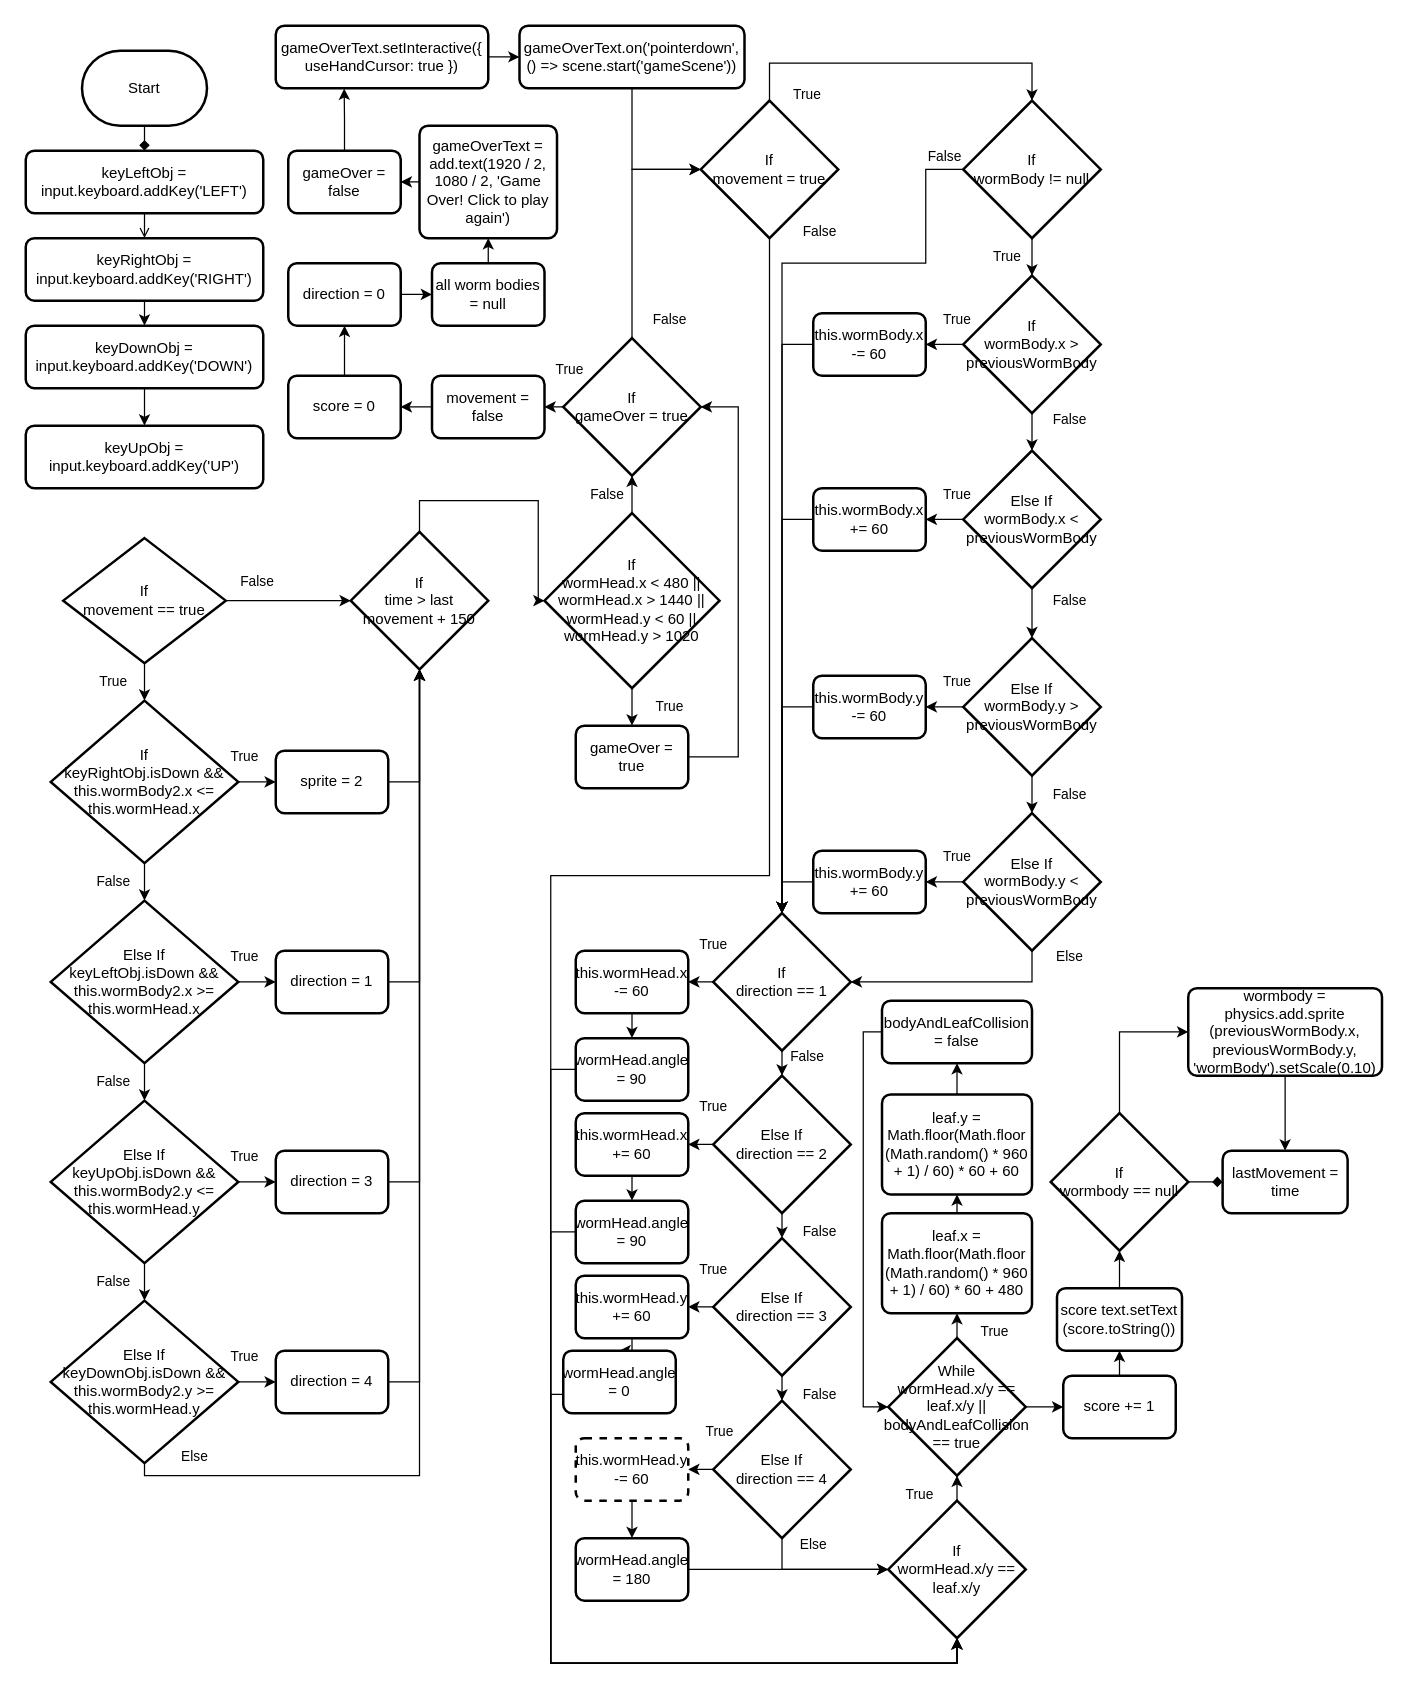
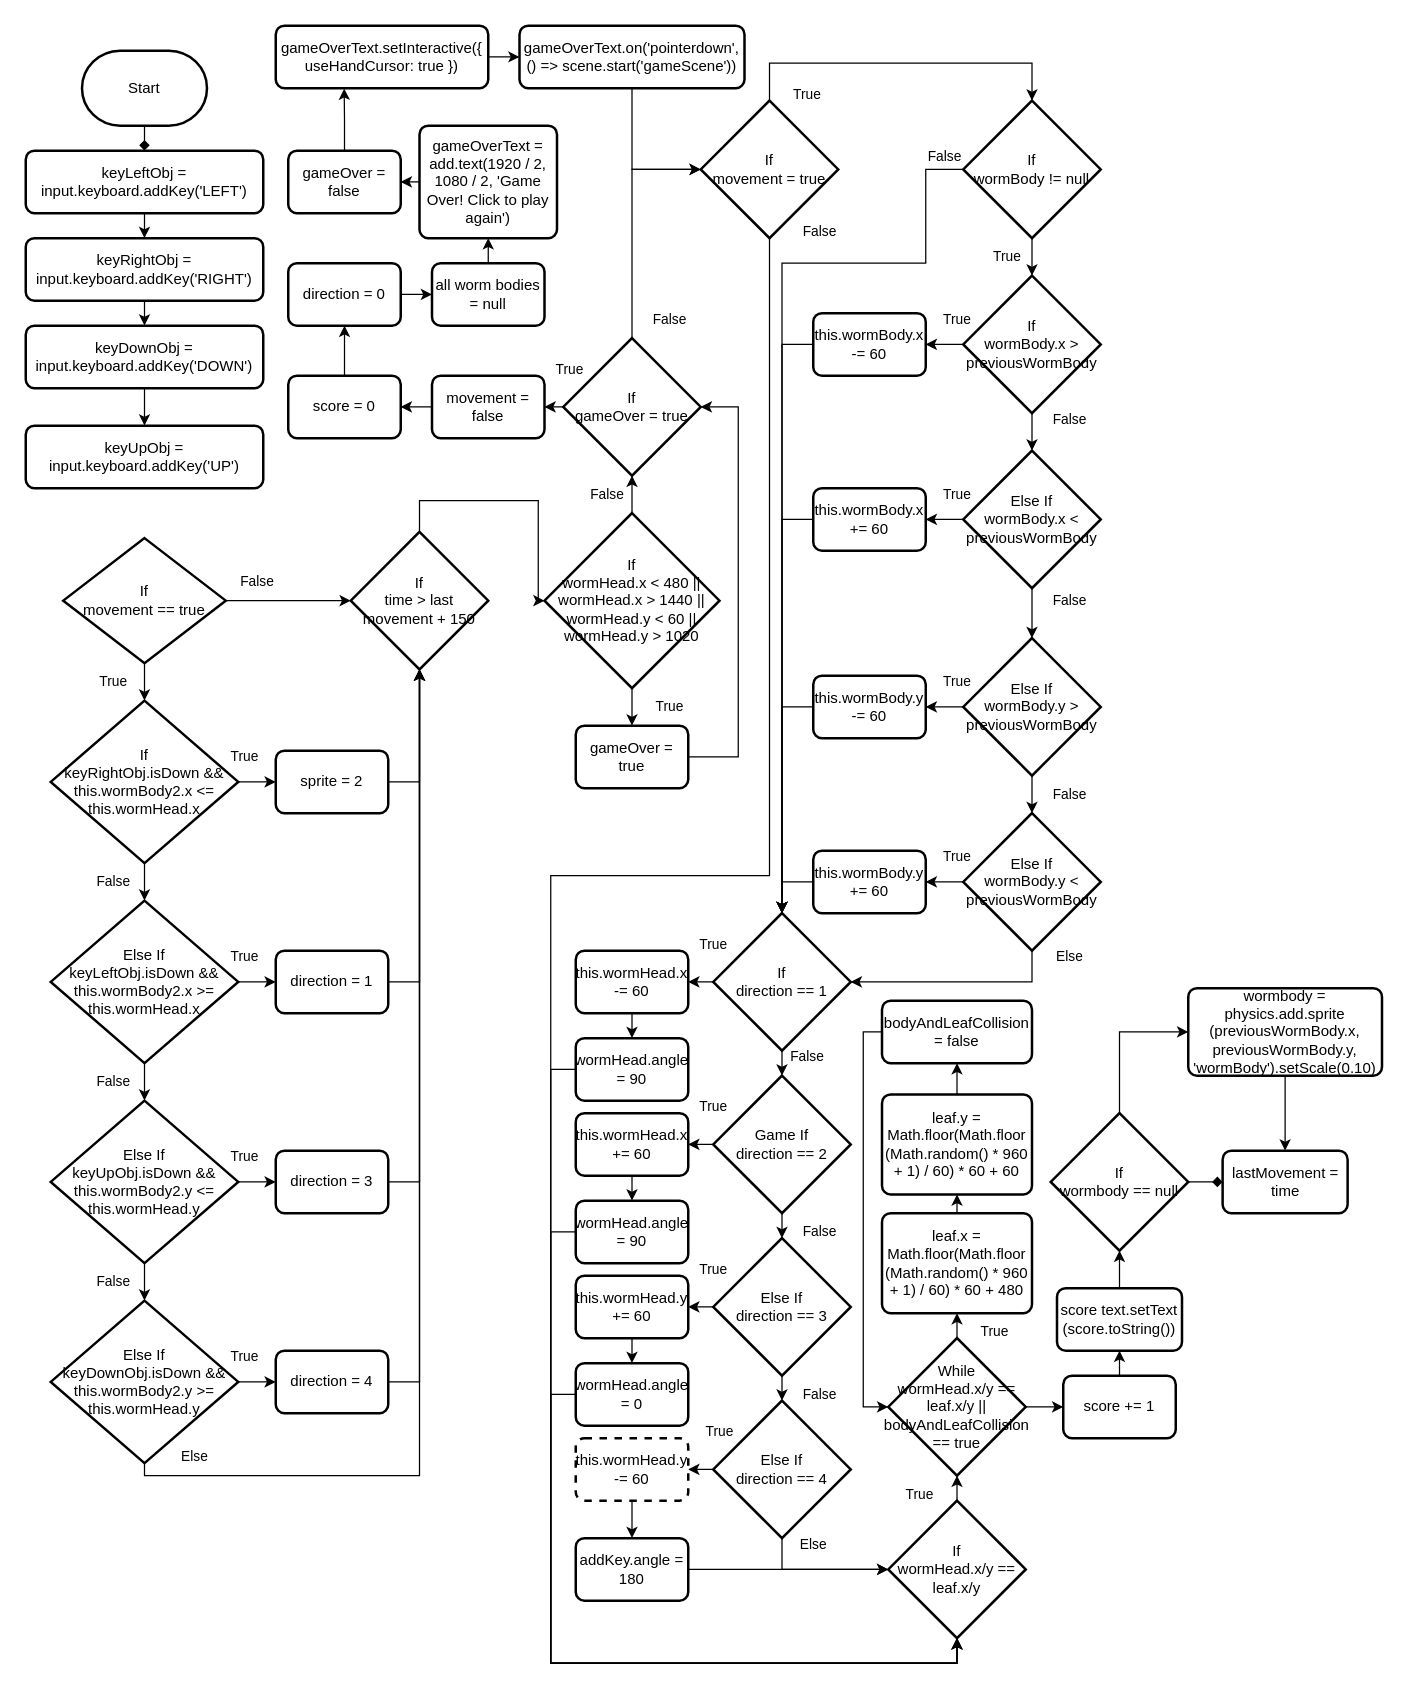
edge "keyLeftObj = input.keyboard.addKey('LEFT')" -> "keyRightObj = input.keyboard.addKey('RIGHT')": arrowhead open -> classic
node "Else If direction == 2": label "Else If direction == 2" -> "Game If direction == 2"
node "wormHead.angle = 0": moved (619, 1382) -> (632, 1394)
node "wormHead.angle = 180": label "wormHead.angle = 180" -> "addKey.angle = 180"
